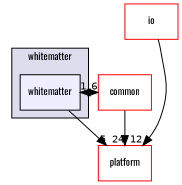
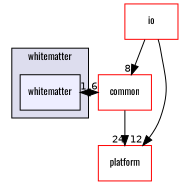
edge "io" -> "common": added
edge "whitematter" -> "platform": removed
